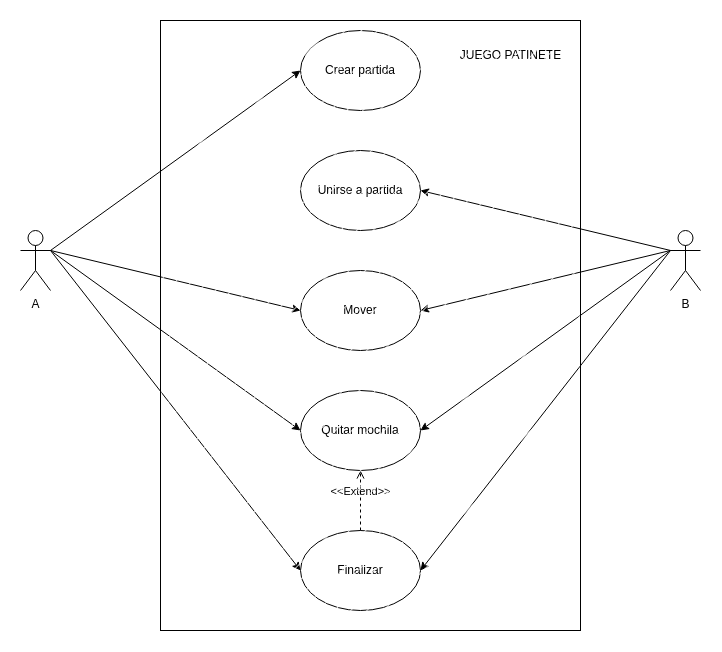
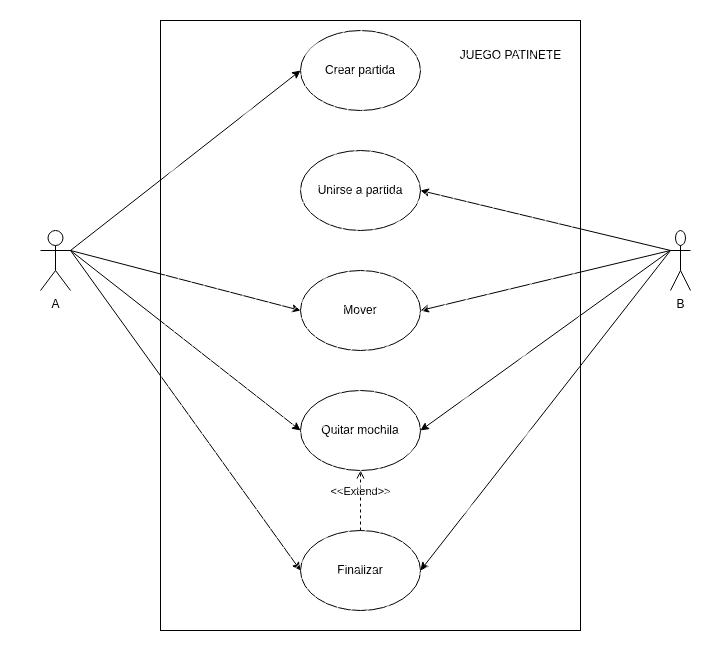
node "A": moved (36, 261) -> (56, 261)
node "B": size 30x60 -> 20x60
